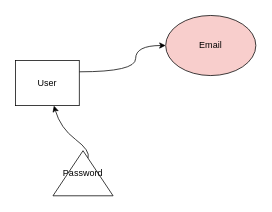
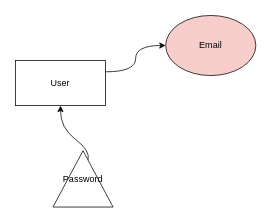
node "User": size 64x45 -> 90x45
node "Password": size 60x45 -> 60x56
